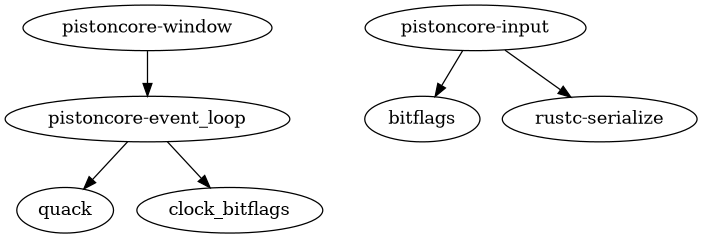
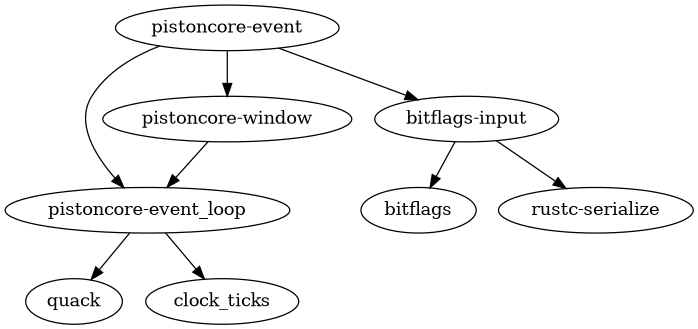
node "pistoncore-event": added
node "pistoncore-input": label "pistoncore-input" -> "bitflags-input"
node "clock_bitflags": label "clock_bitflags" -> "clock_ticks"
